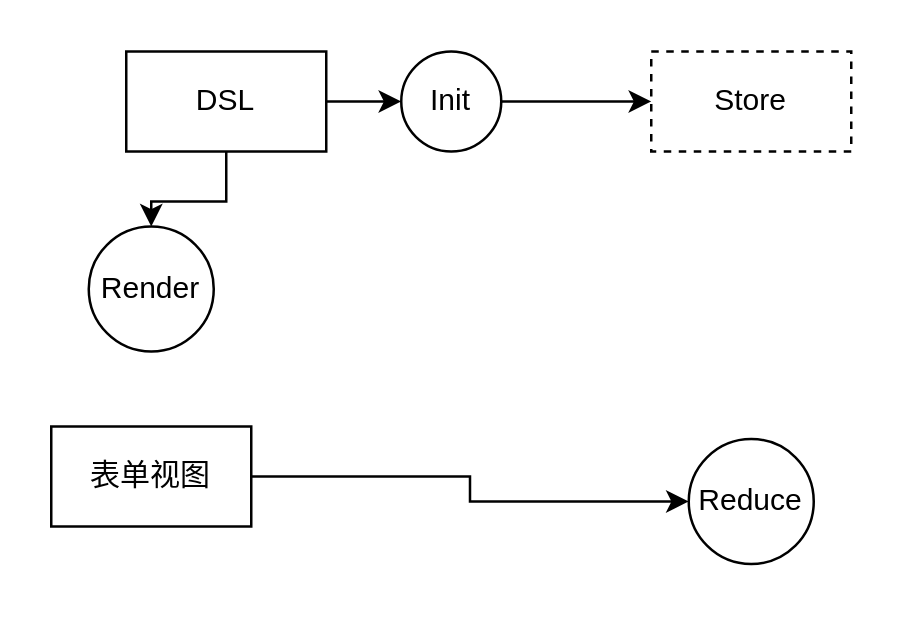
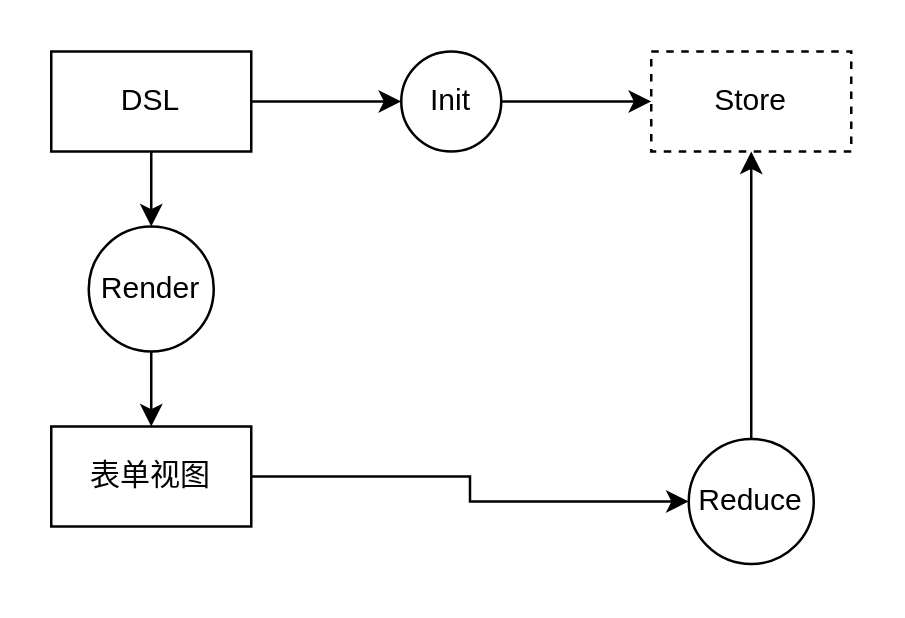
node "DSL": moved (226, 101) -> (151, 101)
edge "Reduce" -> "Store": added
edge "Render" -> "表单视图": added
